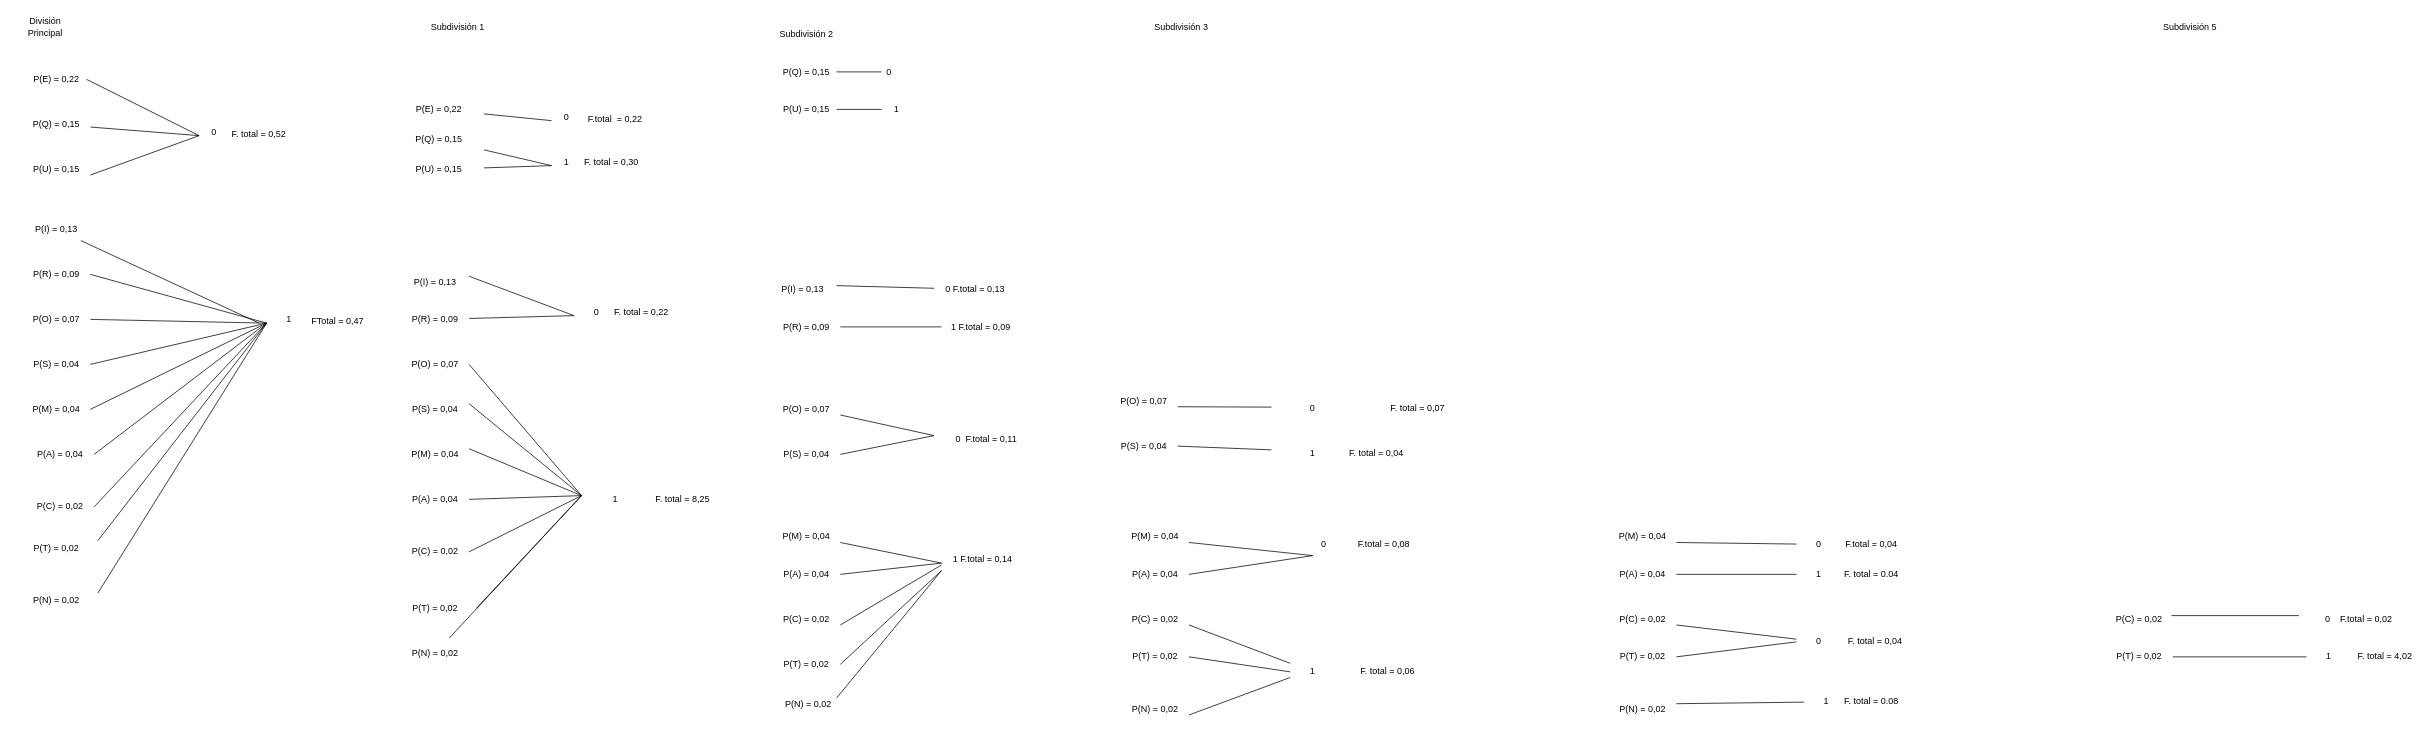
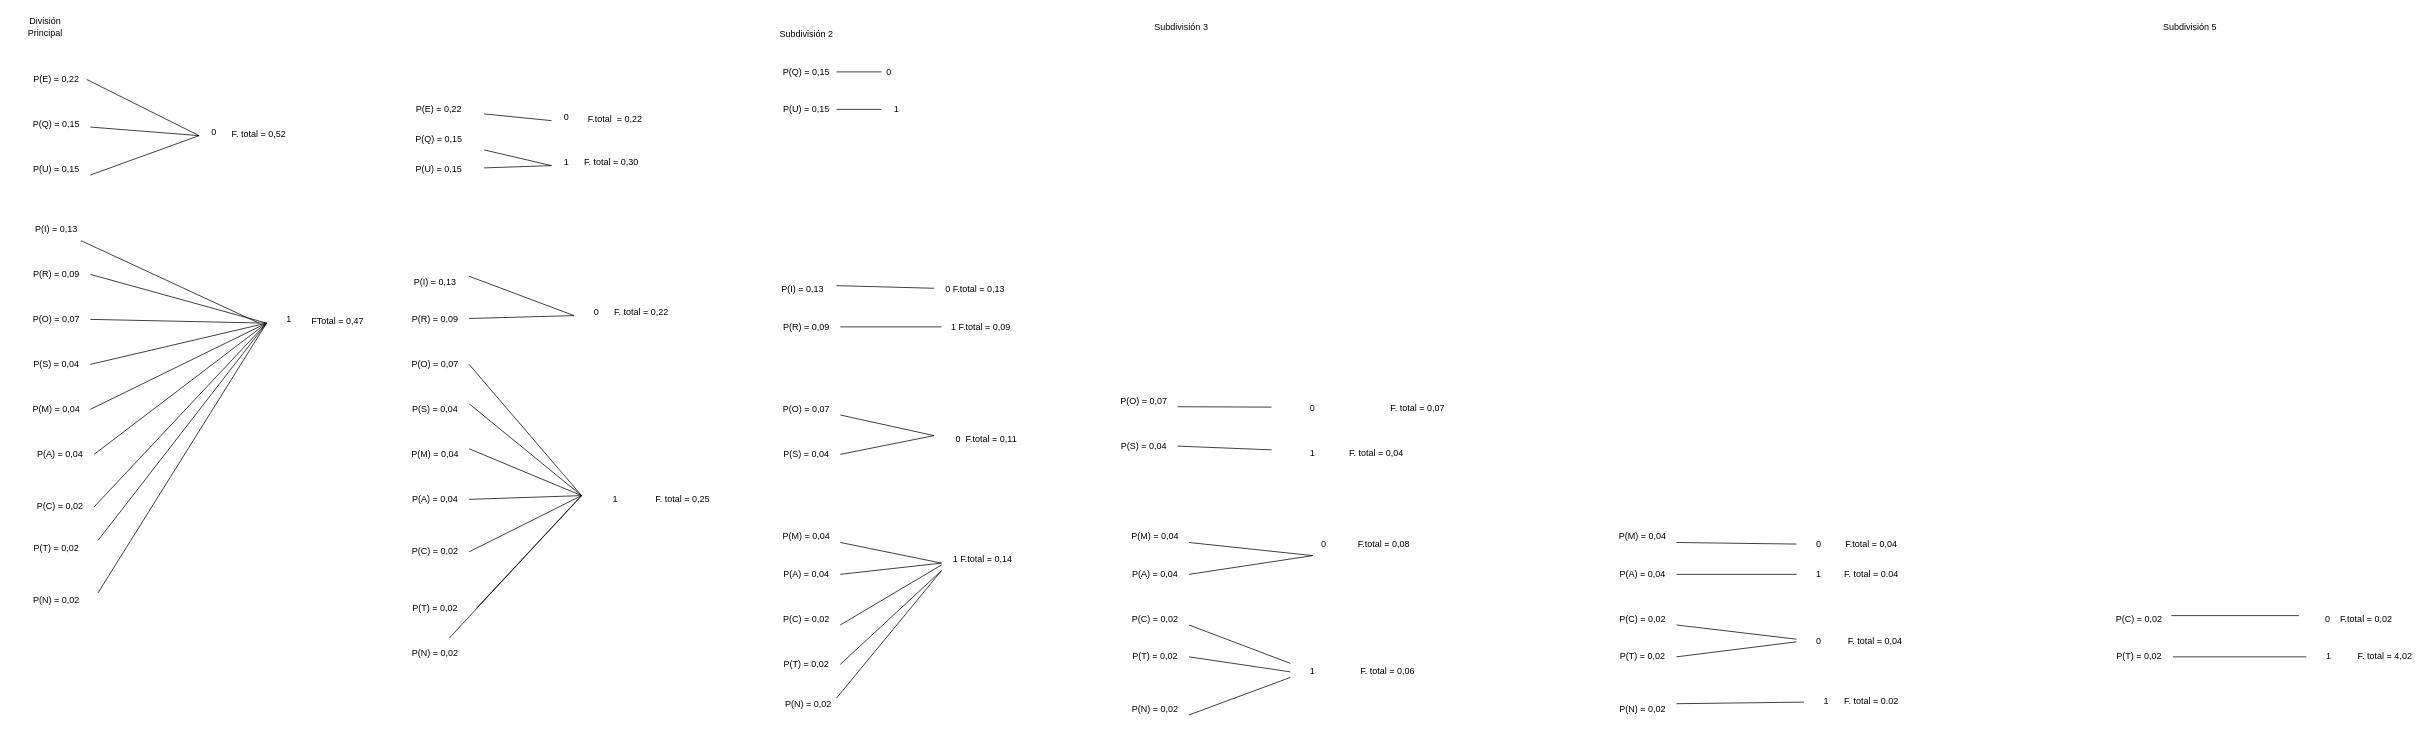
node "Subdivisión 1": removed
node "F. total = 8,25": label "F. total = 8,25" -> "F. total = 0,25"
node "F. total = 0.08": label "F. total = 0.08" -> "F. total = 0.02"
